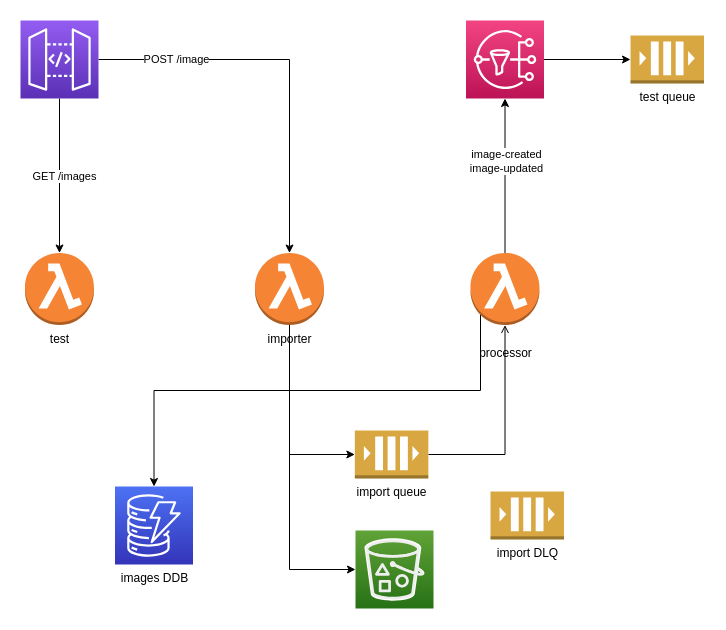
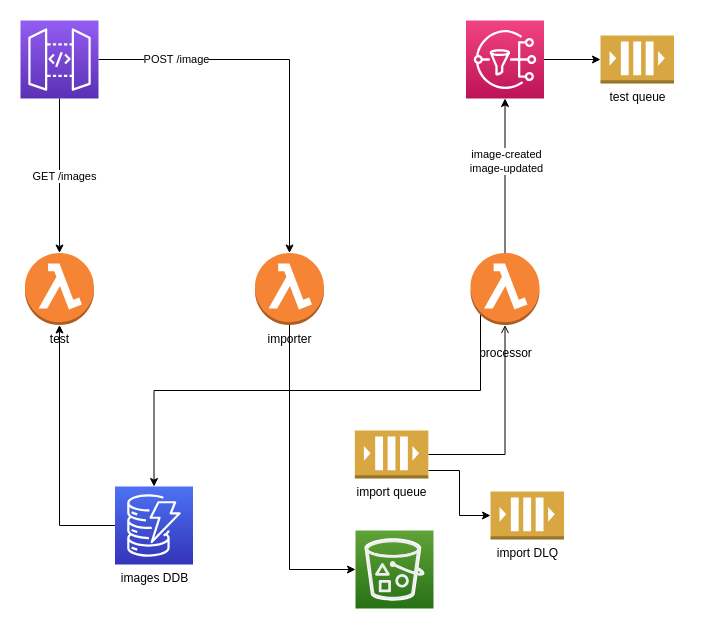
node "test queue": moved (667, 60) -> (637, 60)
edge "images DDB" -> "test": added
edge "importer" -> "import queue": removed
edge "import queue" -> "import DLQ": added
